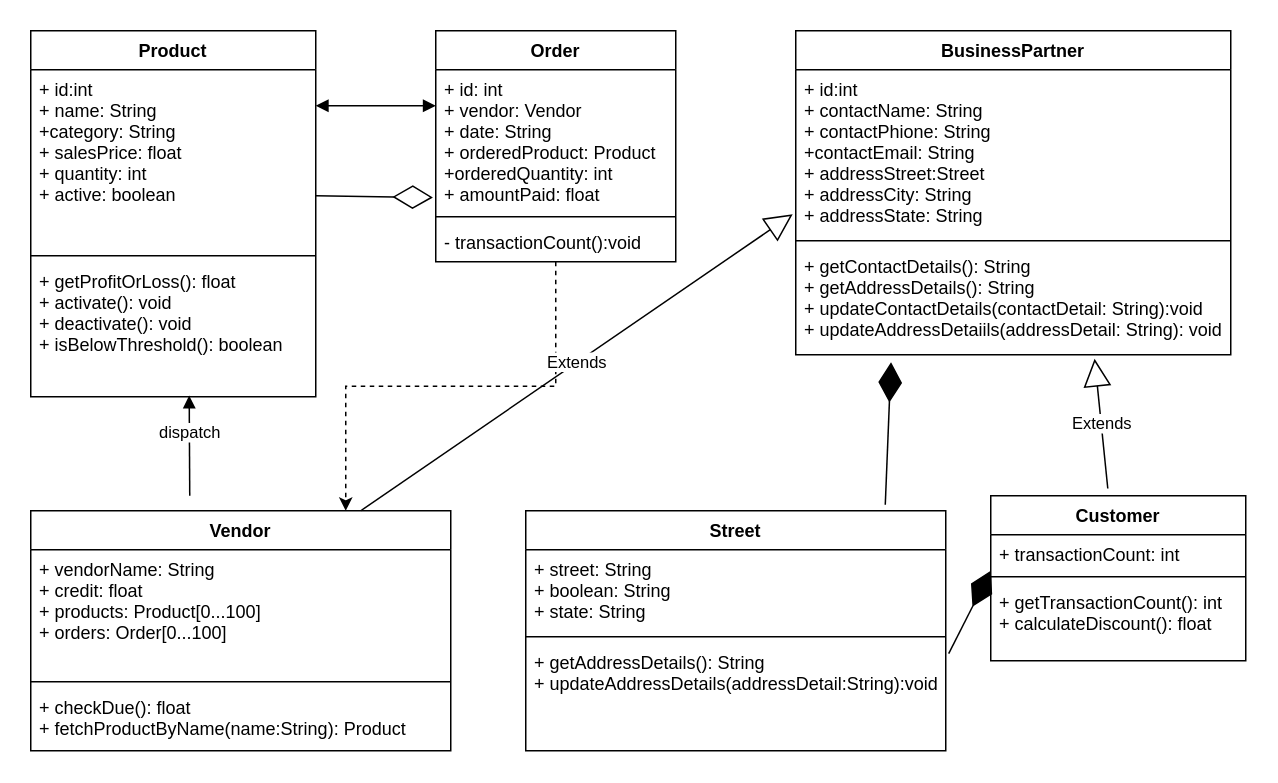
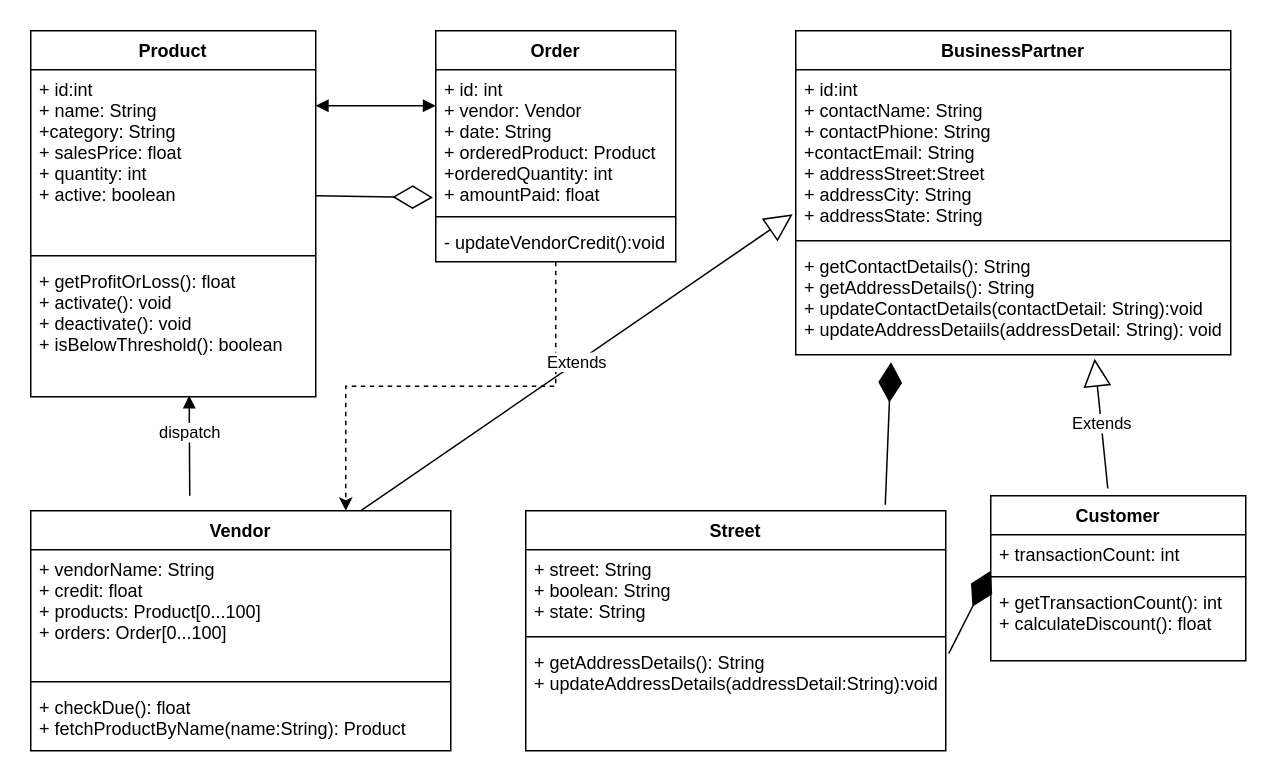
node "- transactionCount():void": label "- transactionCount():void" -> "- updateVendorCredit():void"
